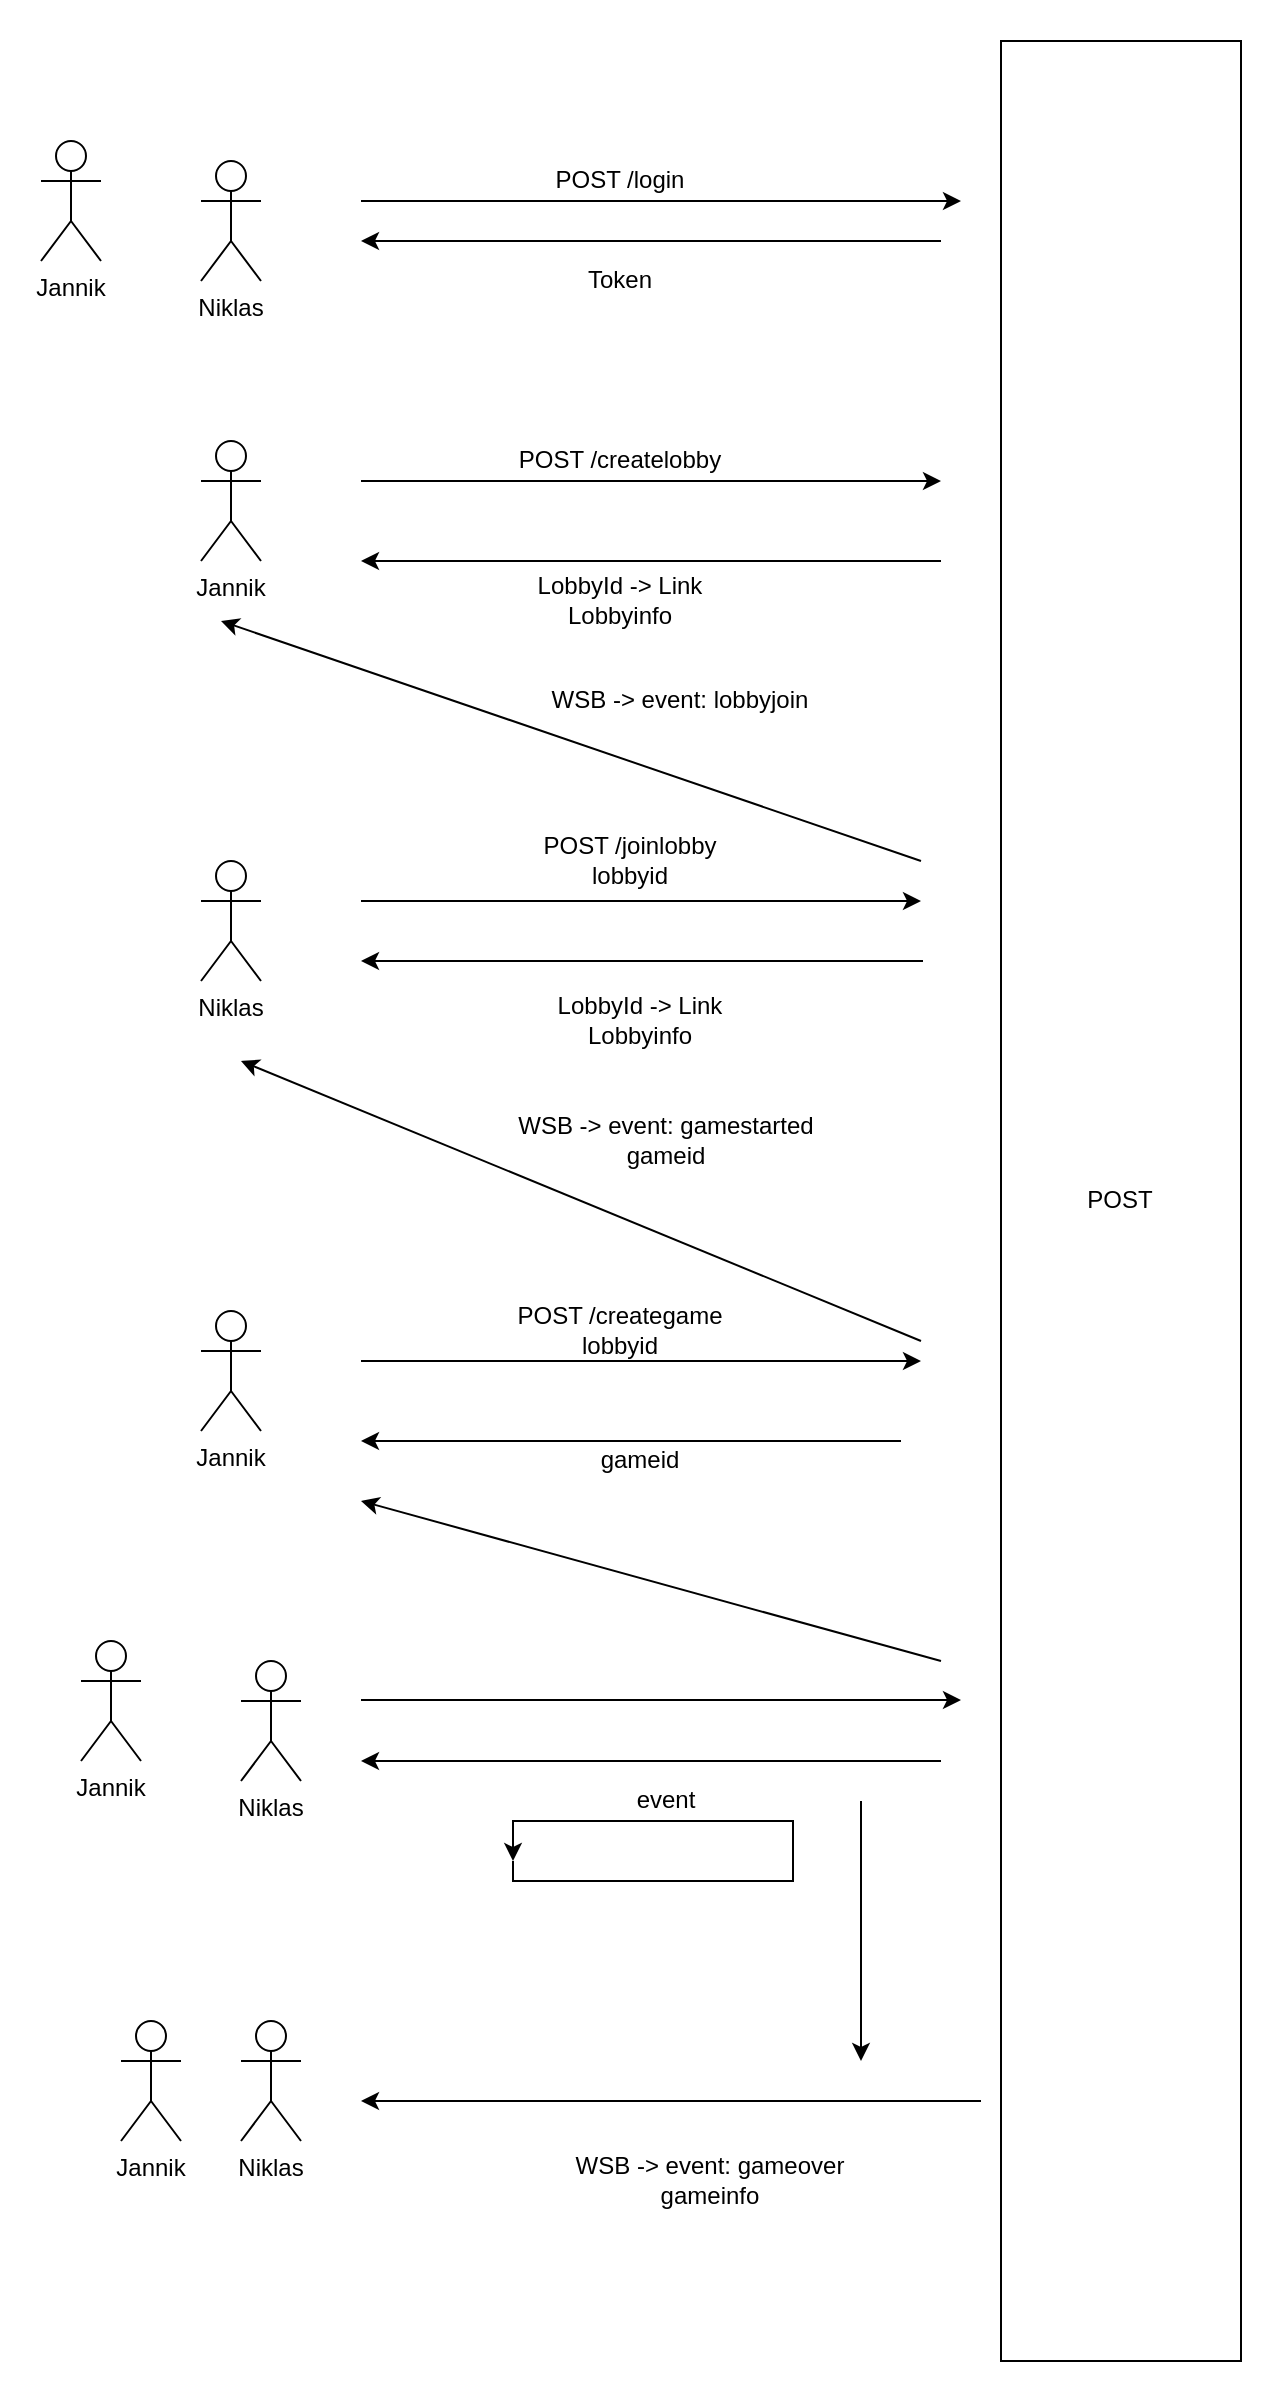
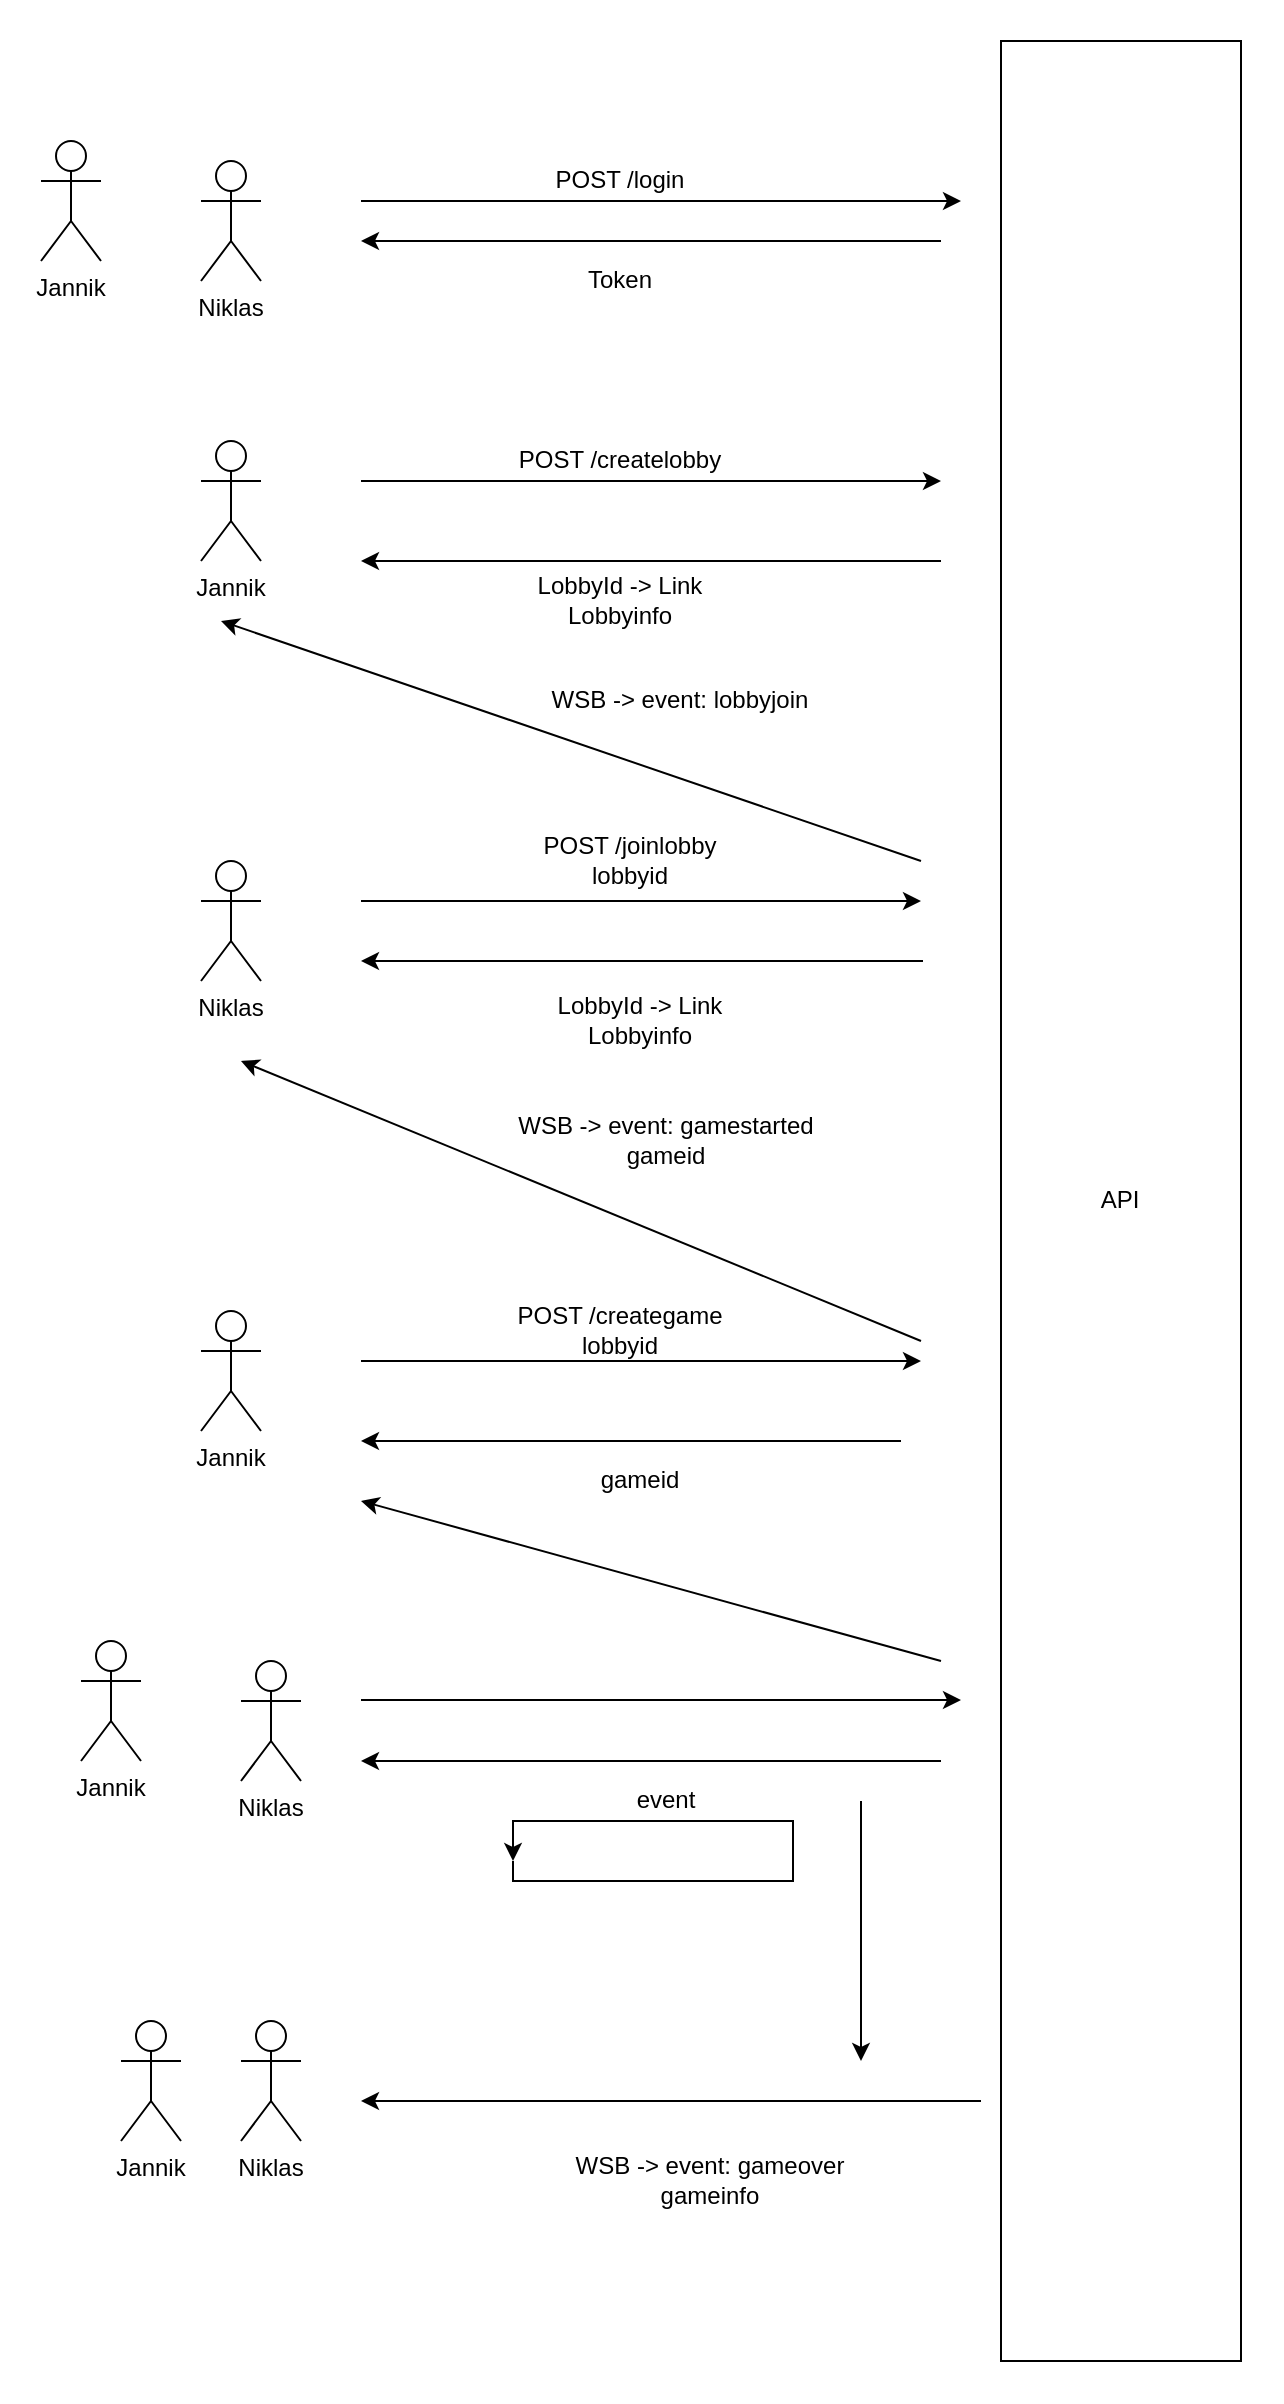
node "POST": label "POST" -> "API"
node "gameid": moved (641, 1461) -> (641, 1481)
